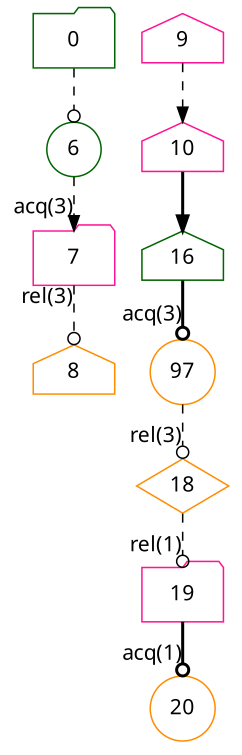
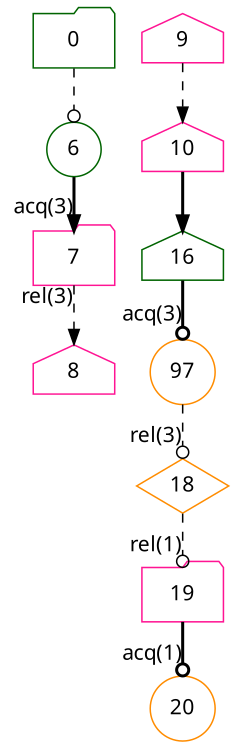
edge "6" -> "7": style dashed -> bold
edge "7" -> "8": arrowhead odot -> normal
node "8": color darkorange -> deeppink
